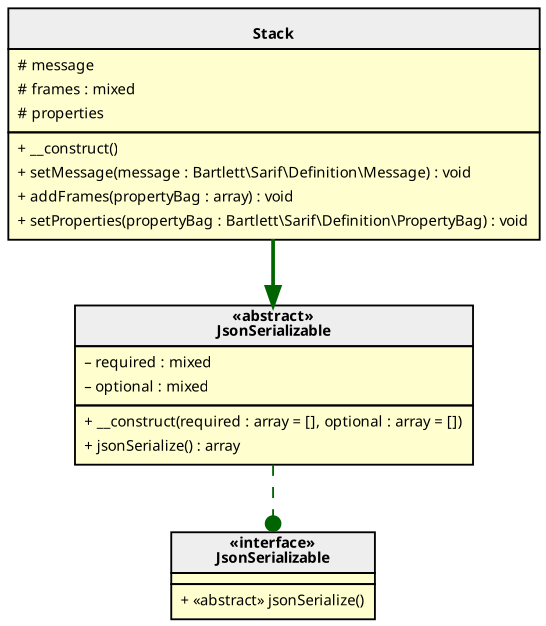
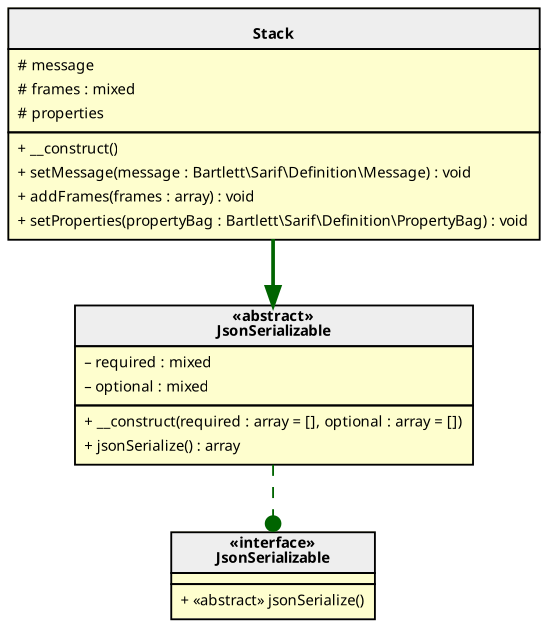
node "Stack": text "+ addFrames(propertyBag : array) : void" -> "+ addFrames(frames : array) : void"
